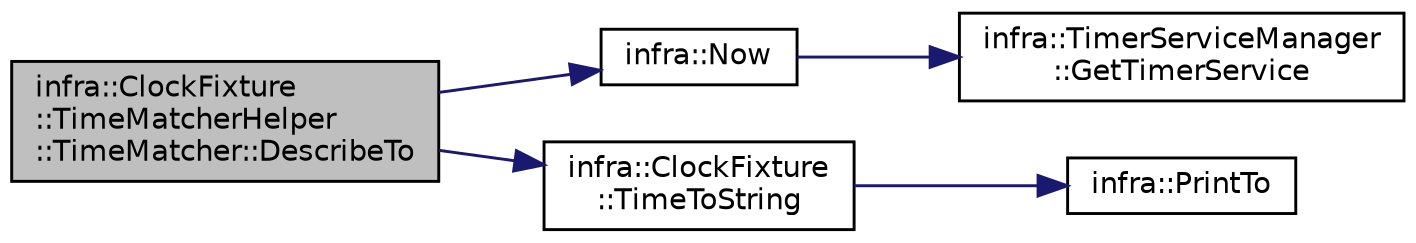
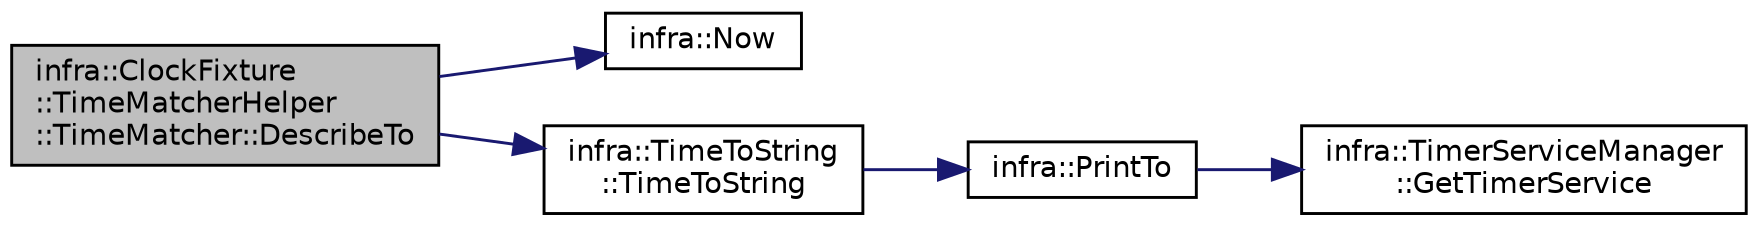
edge "infra::Now" -> "infra::TimerServiceManager ::GetTimerService": now "infra::PrintTo" -> "infra::TimerServiceManager ::GetTimerService"
node "infra::ClockFixture ::TimeToString": label "infra::ClockFixture ::TimeToString" -> "infra::TimeToString ::TimeToString"
